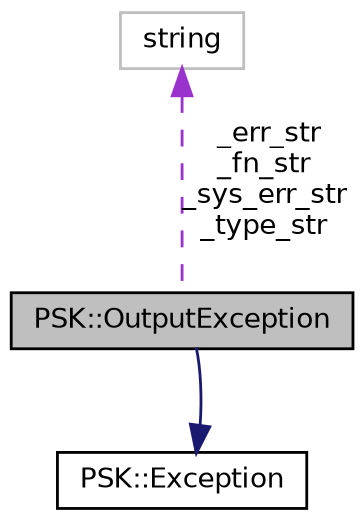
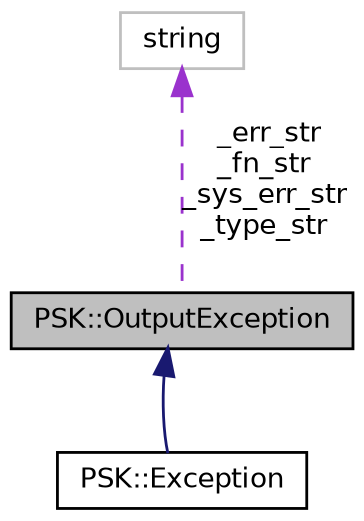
edge "PSK::OutputException" -> "PSK::Exception": reversed
